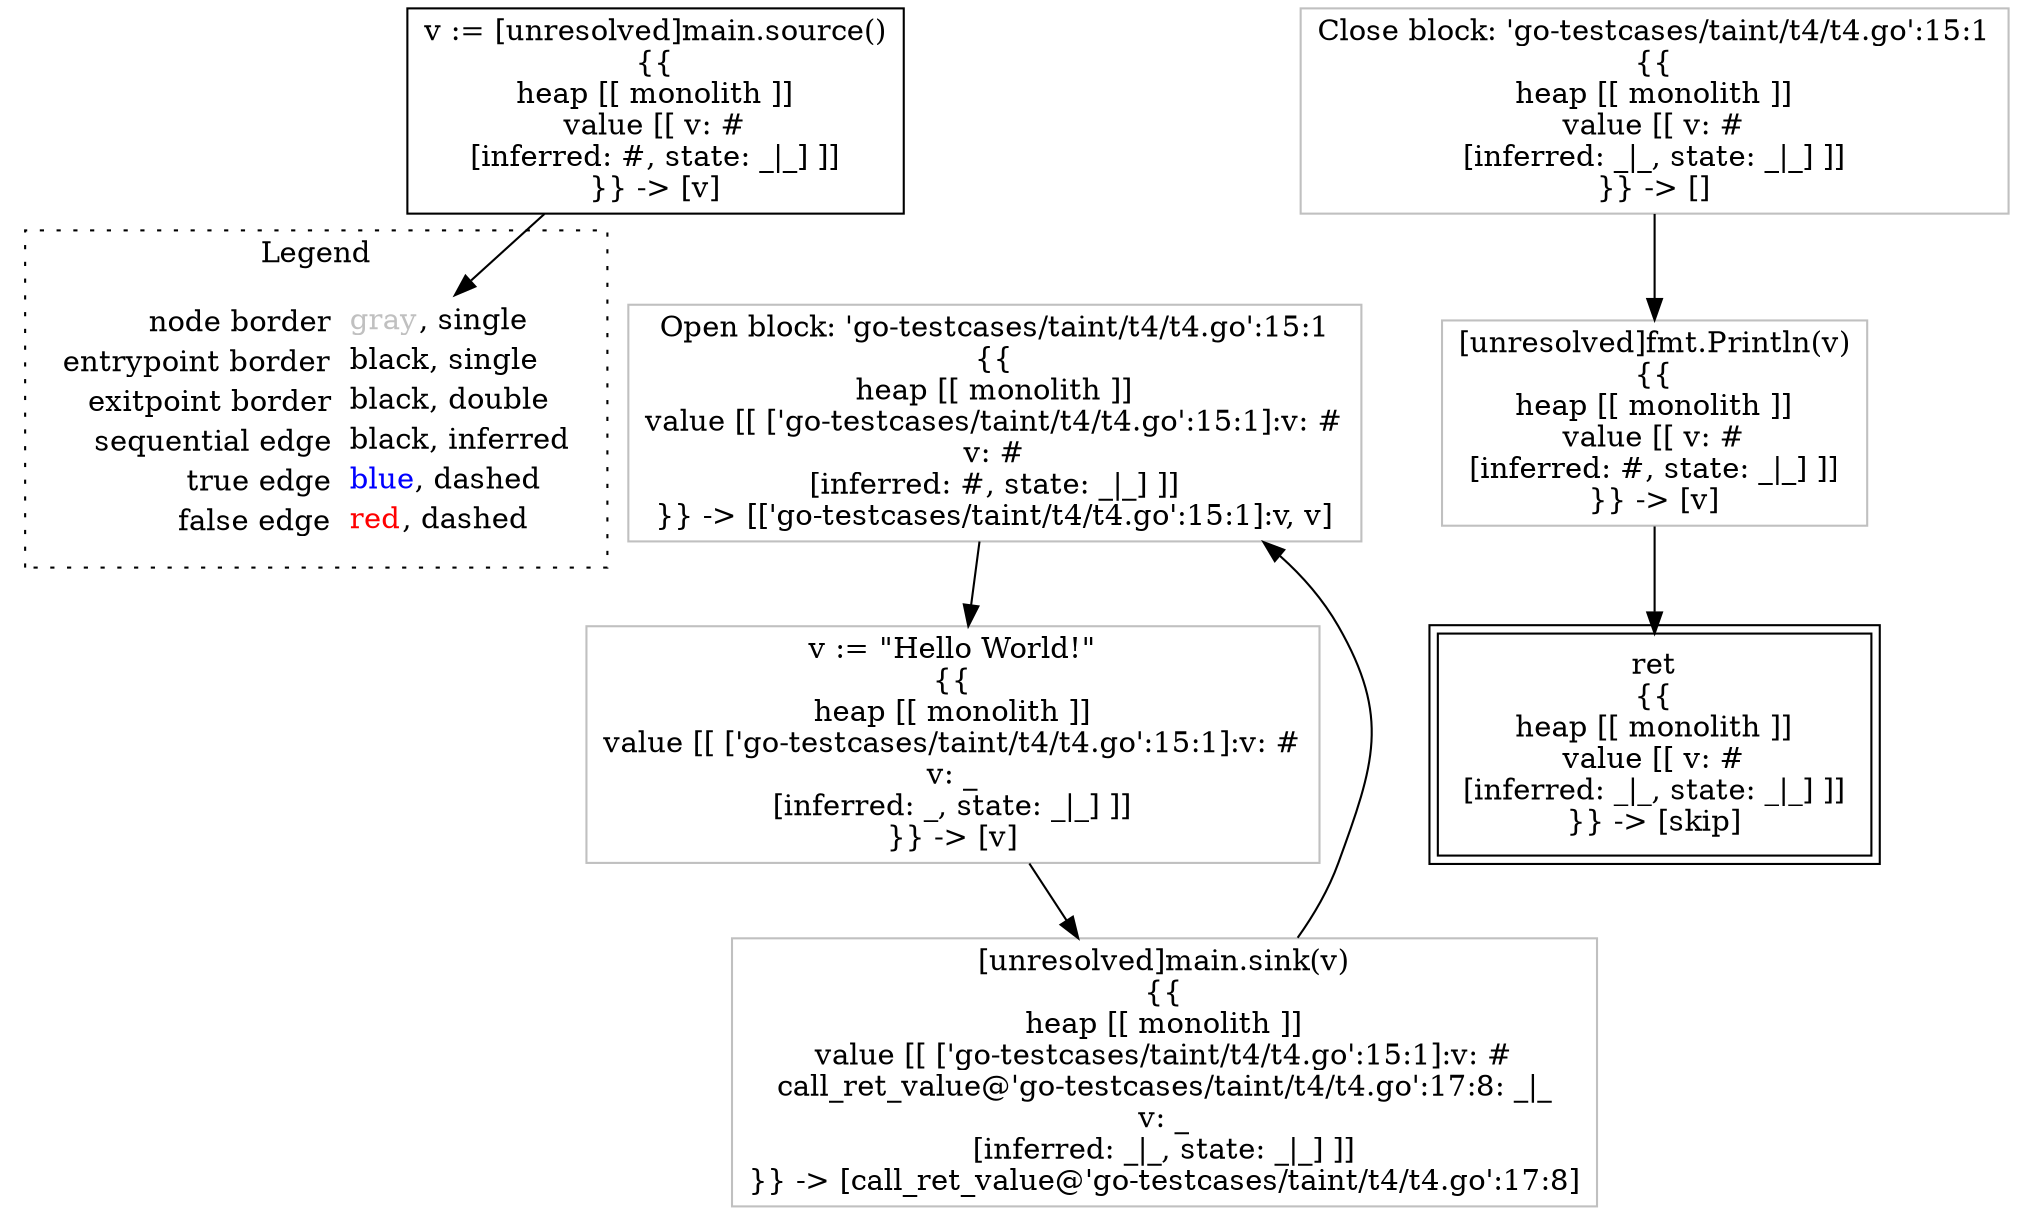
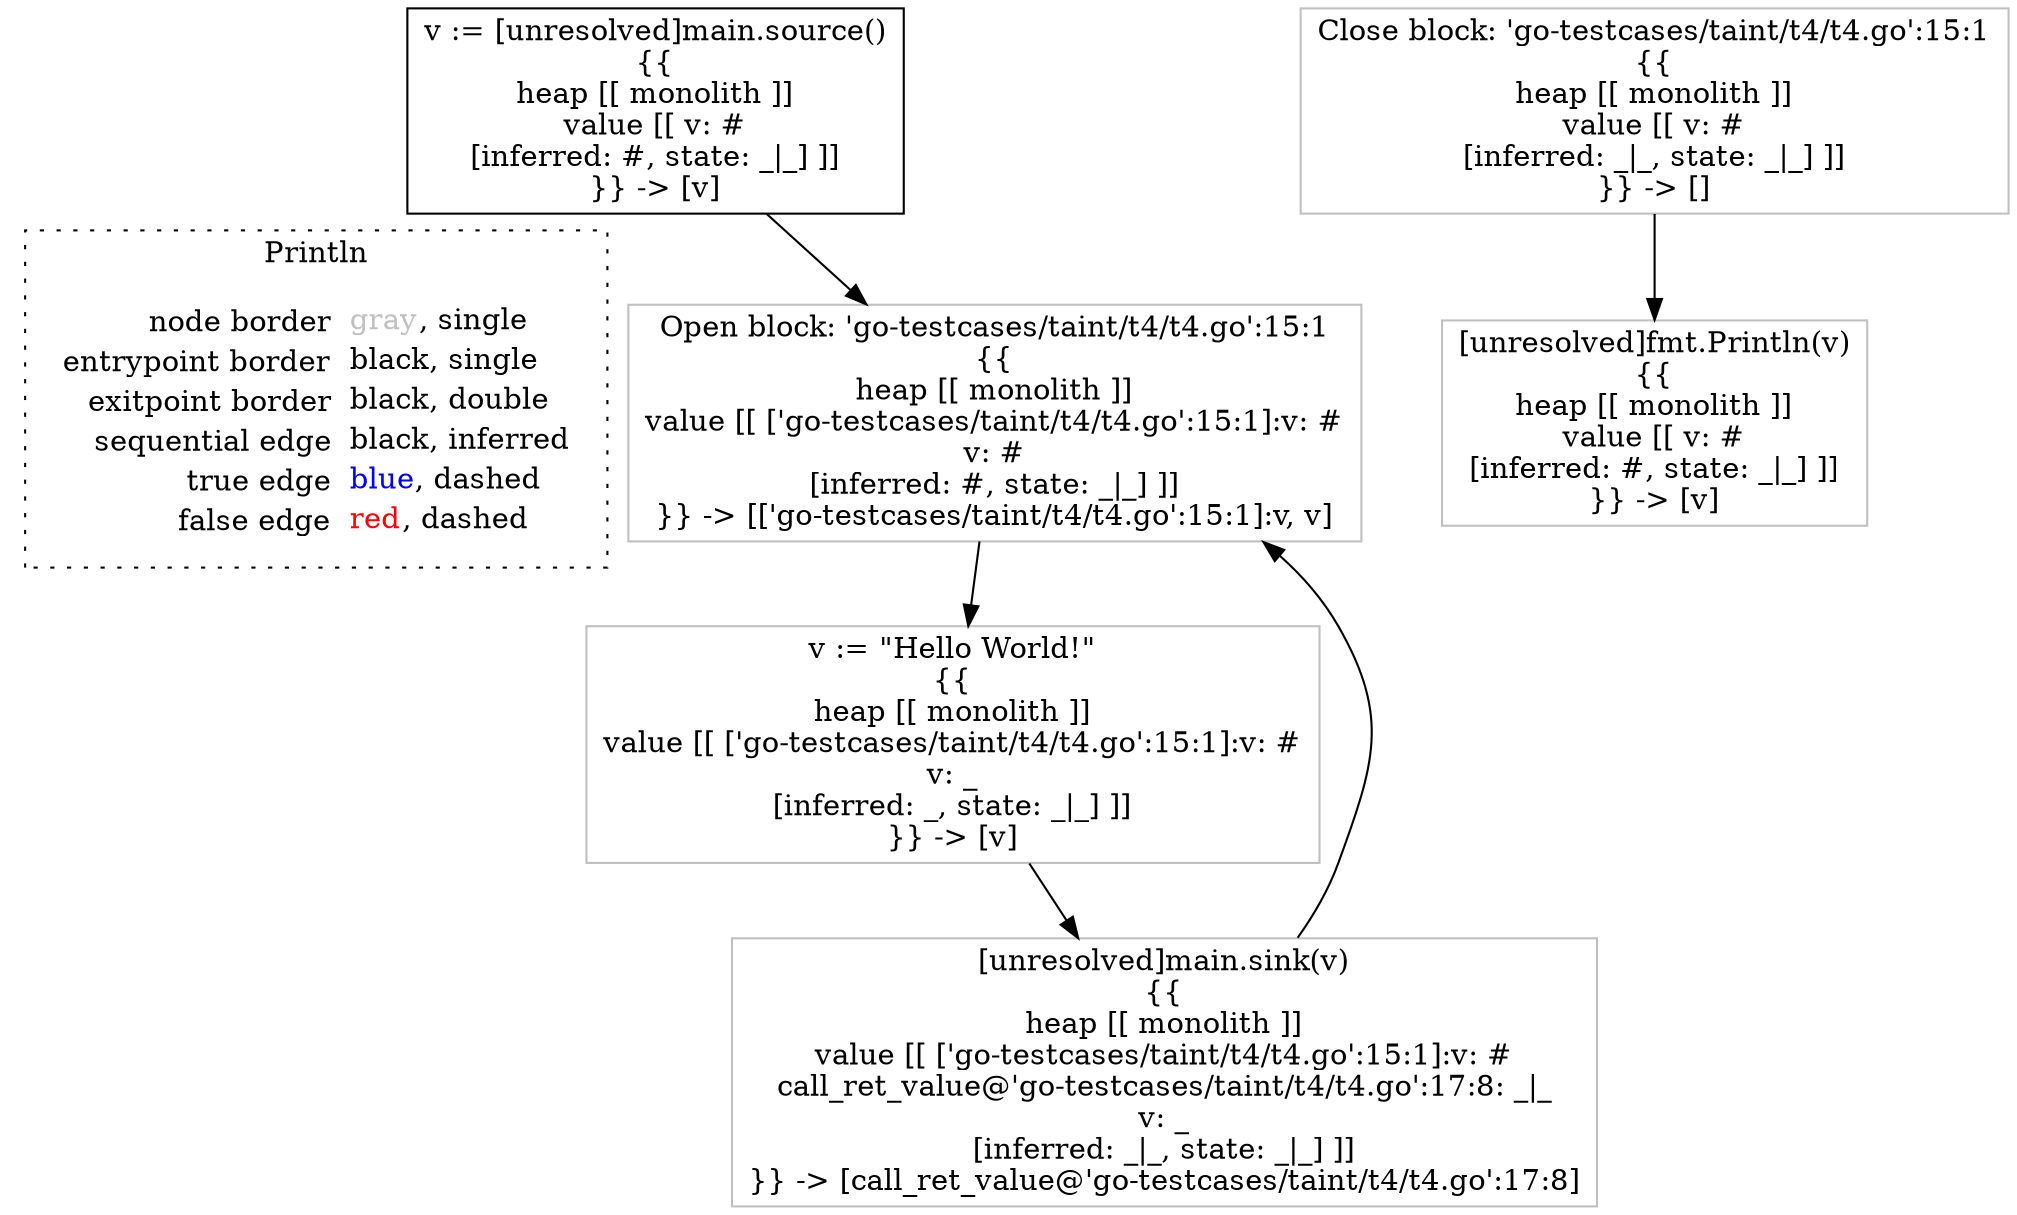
edge "v := [unresolved]main.source()" -> "node border": now "v := [unresolved]main.source()" -> "Open block: 'go-testcases/taint/t4/t4.go':15:1"
cluster "Legend": label "Legend" -> "Println"
node "ret": removed
